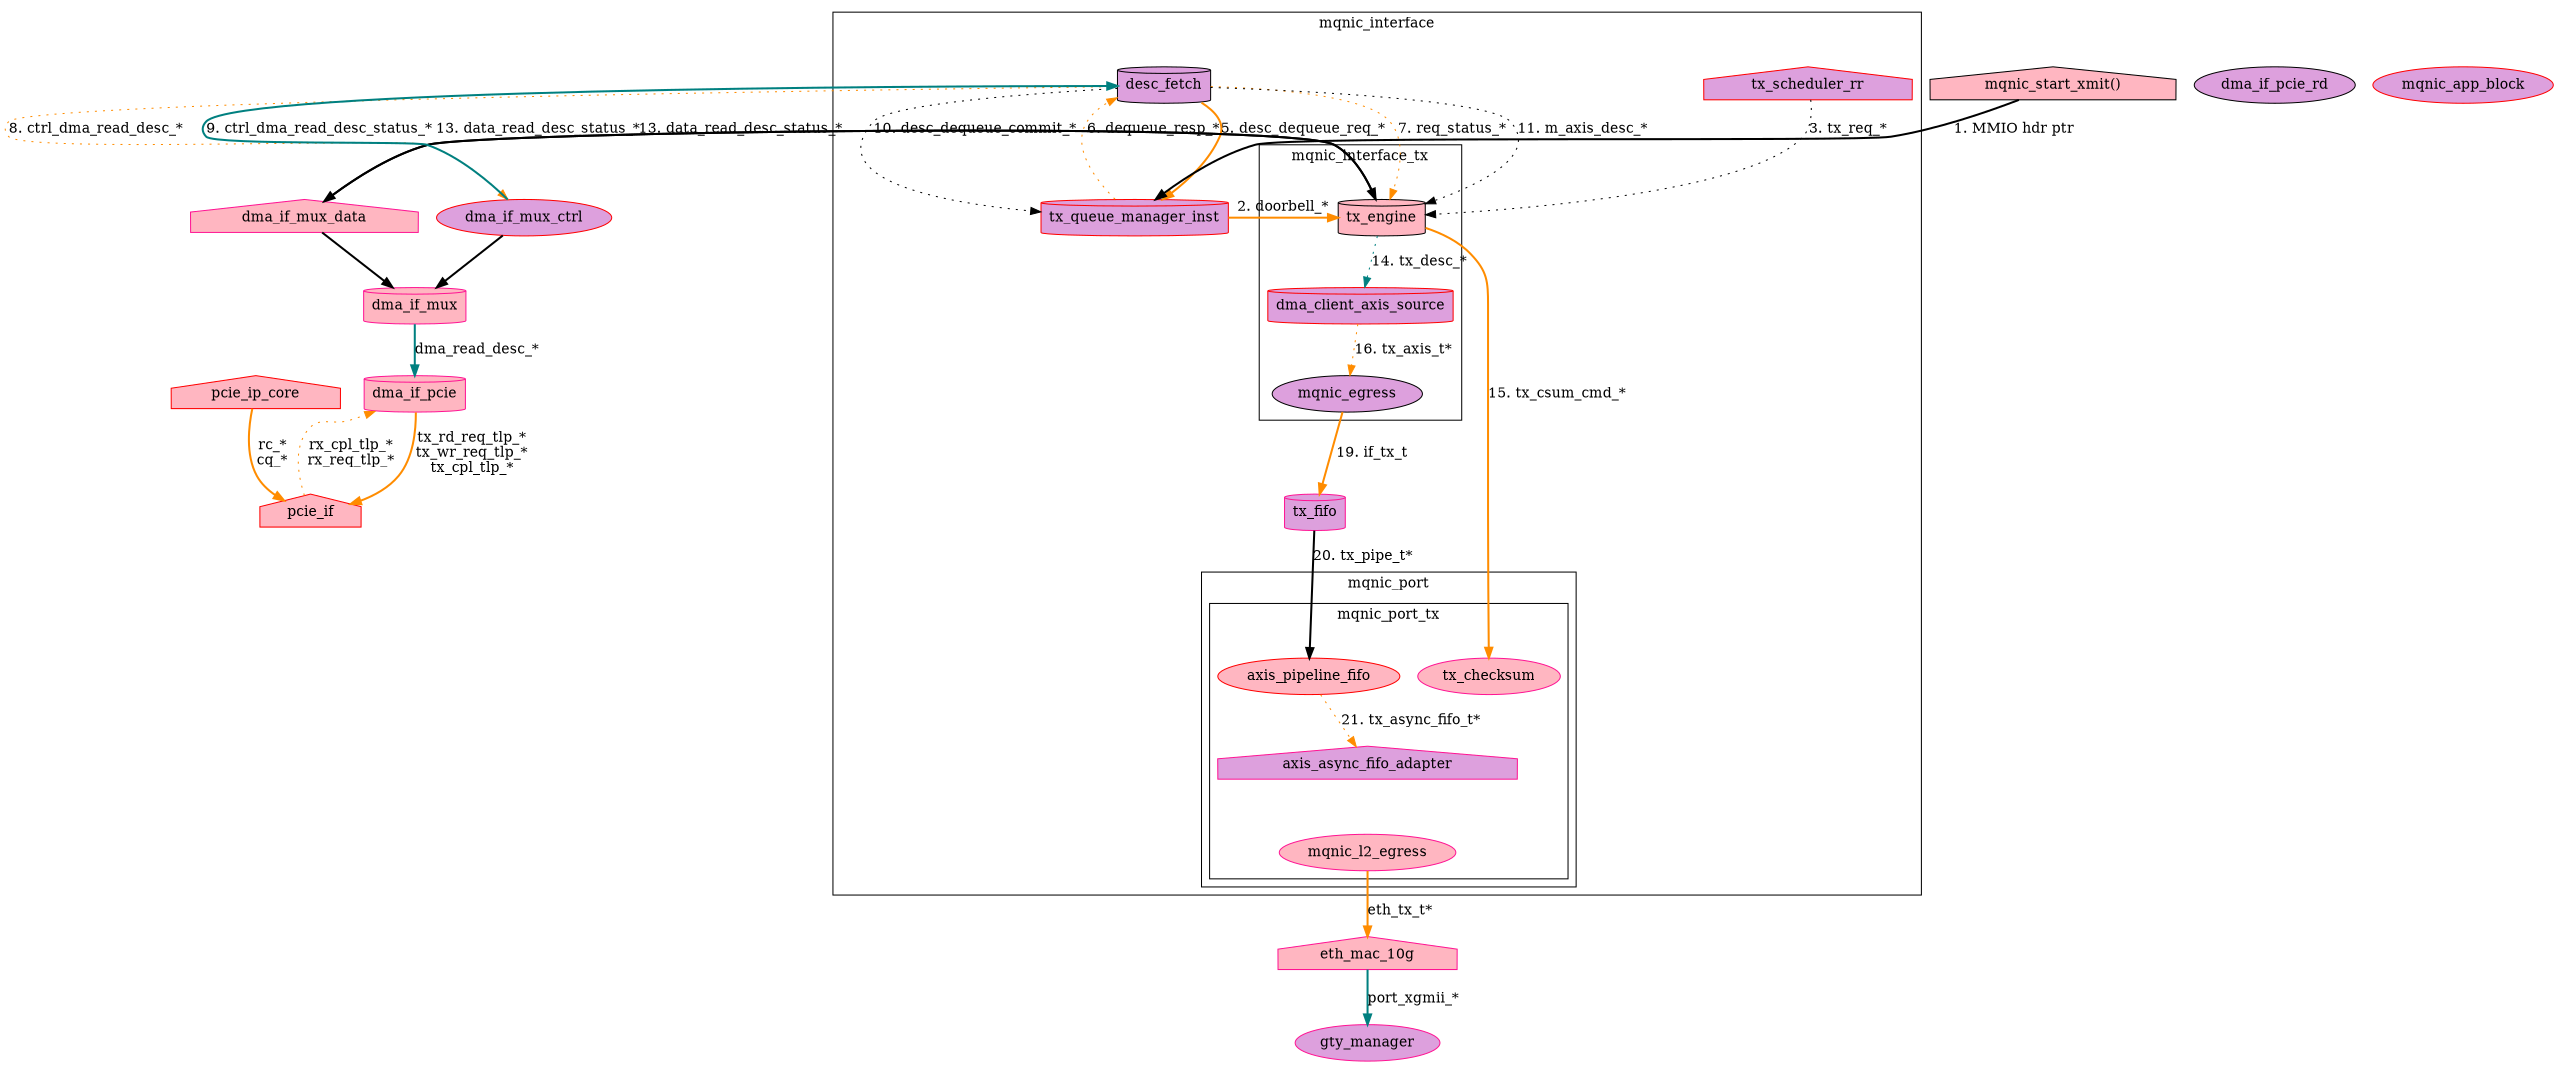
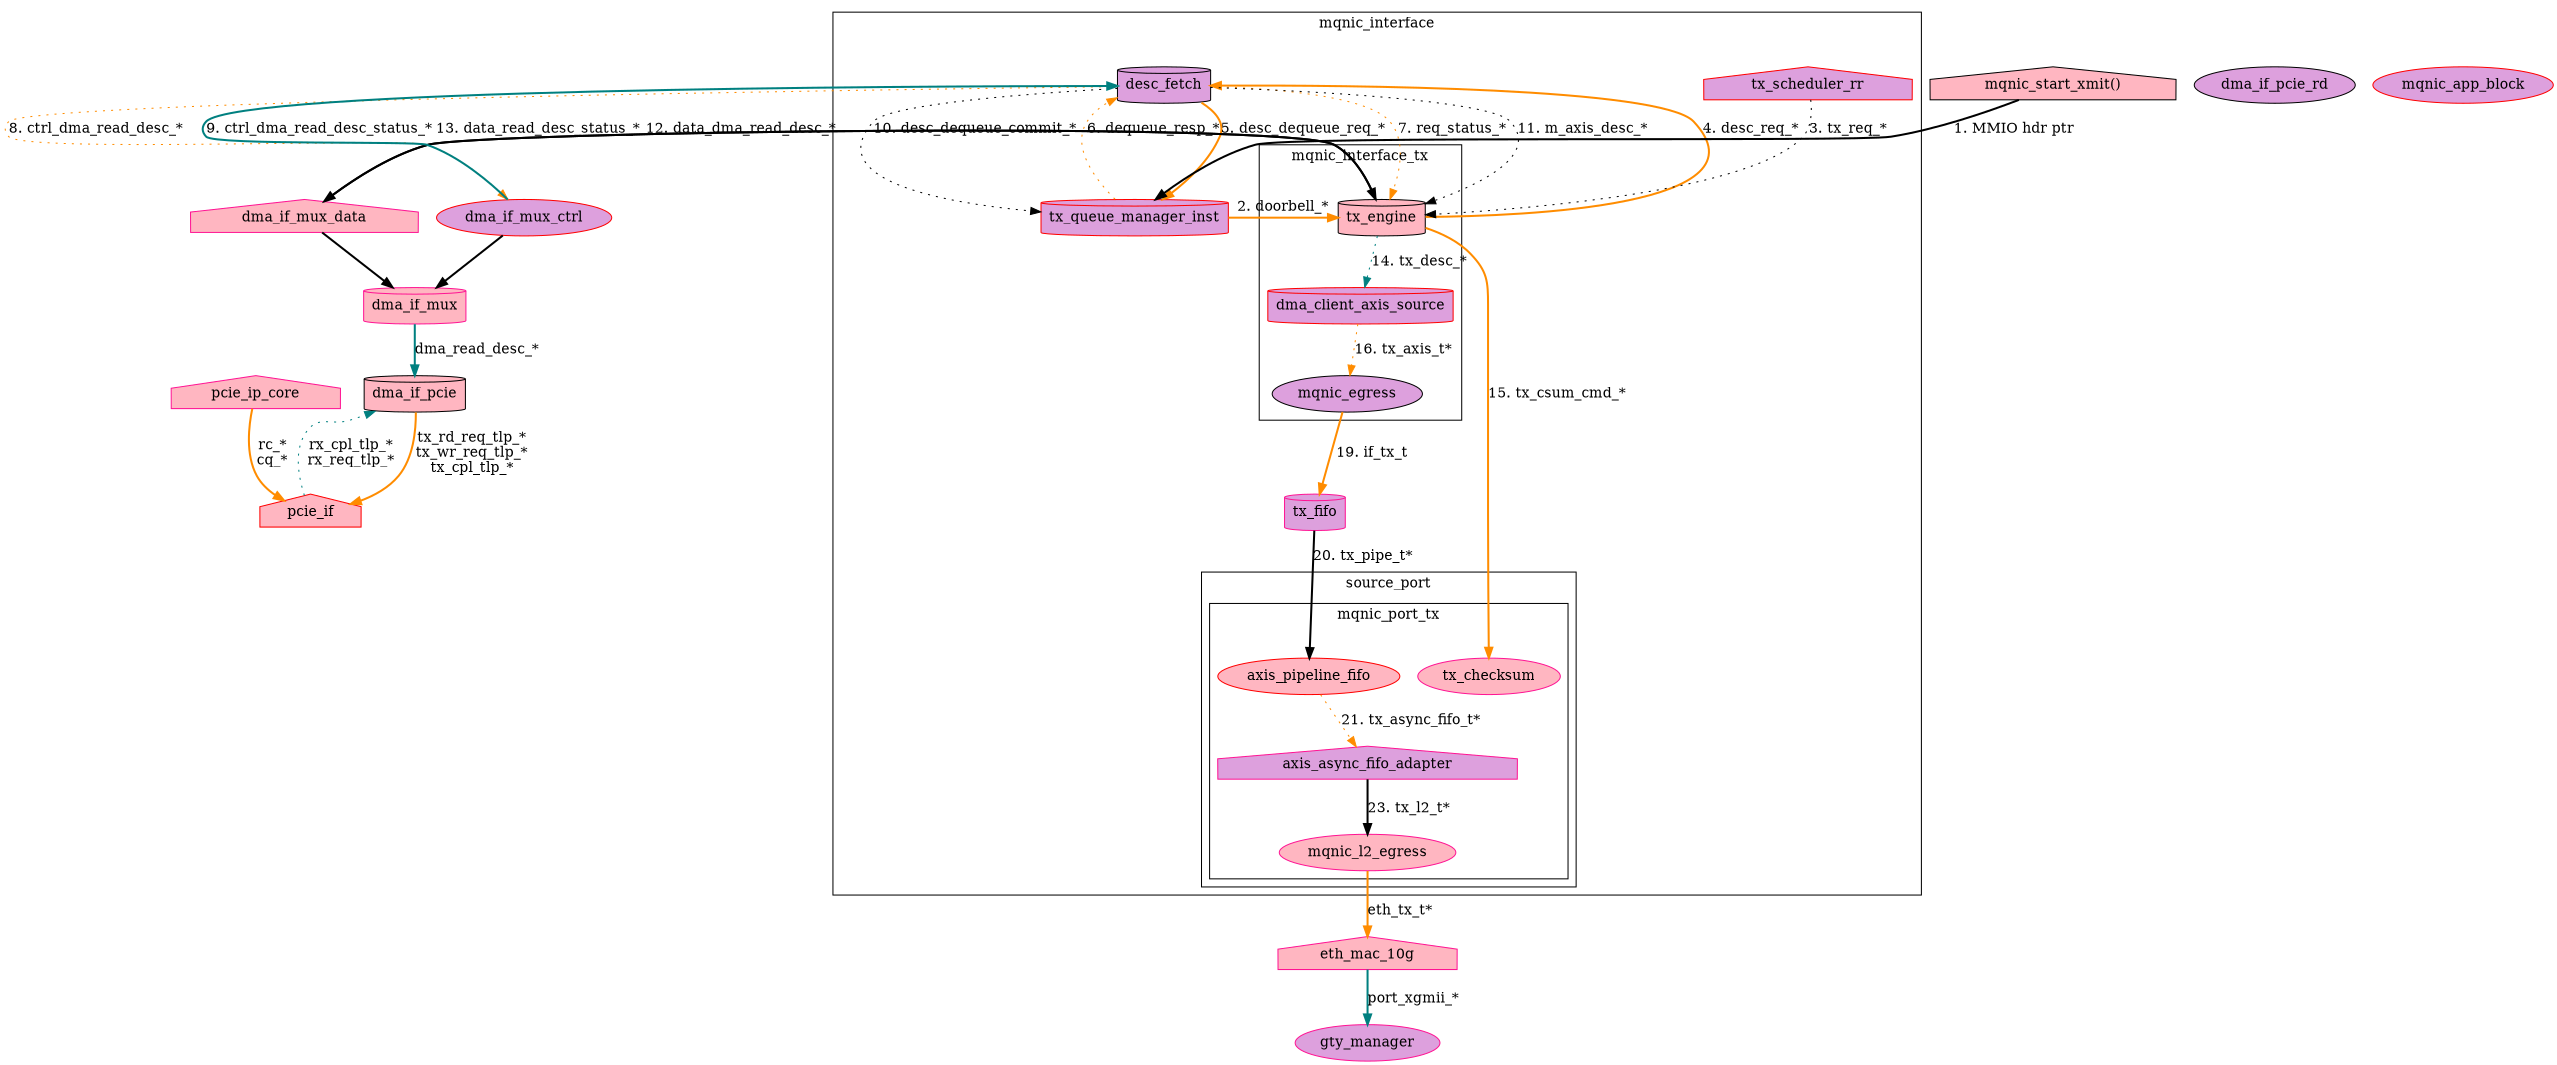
edge "tx_engine" -> "desc_fetch": added, label "4. desc_req_*"
edge "tx_engine" -> "dma_if_mux_data": label "13. data_read_desc_status_*" -> "12. data_dma_read_desc_*"
node "pcie_ip_core": color red -> deeppink
node "dma_if_pcie": color deeppink -> black
edge "pcie_if" -> "dma_if_pcie": color darkorange -> teal
cluster "mqnic_port": label "mqnic_port" -> "source_port"
edge "axis_async_fifo_adapter" -> "mqnic_l2_egress": added, label "23. tx_l2_t*"
